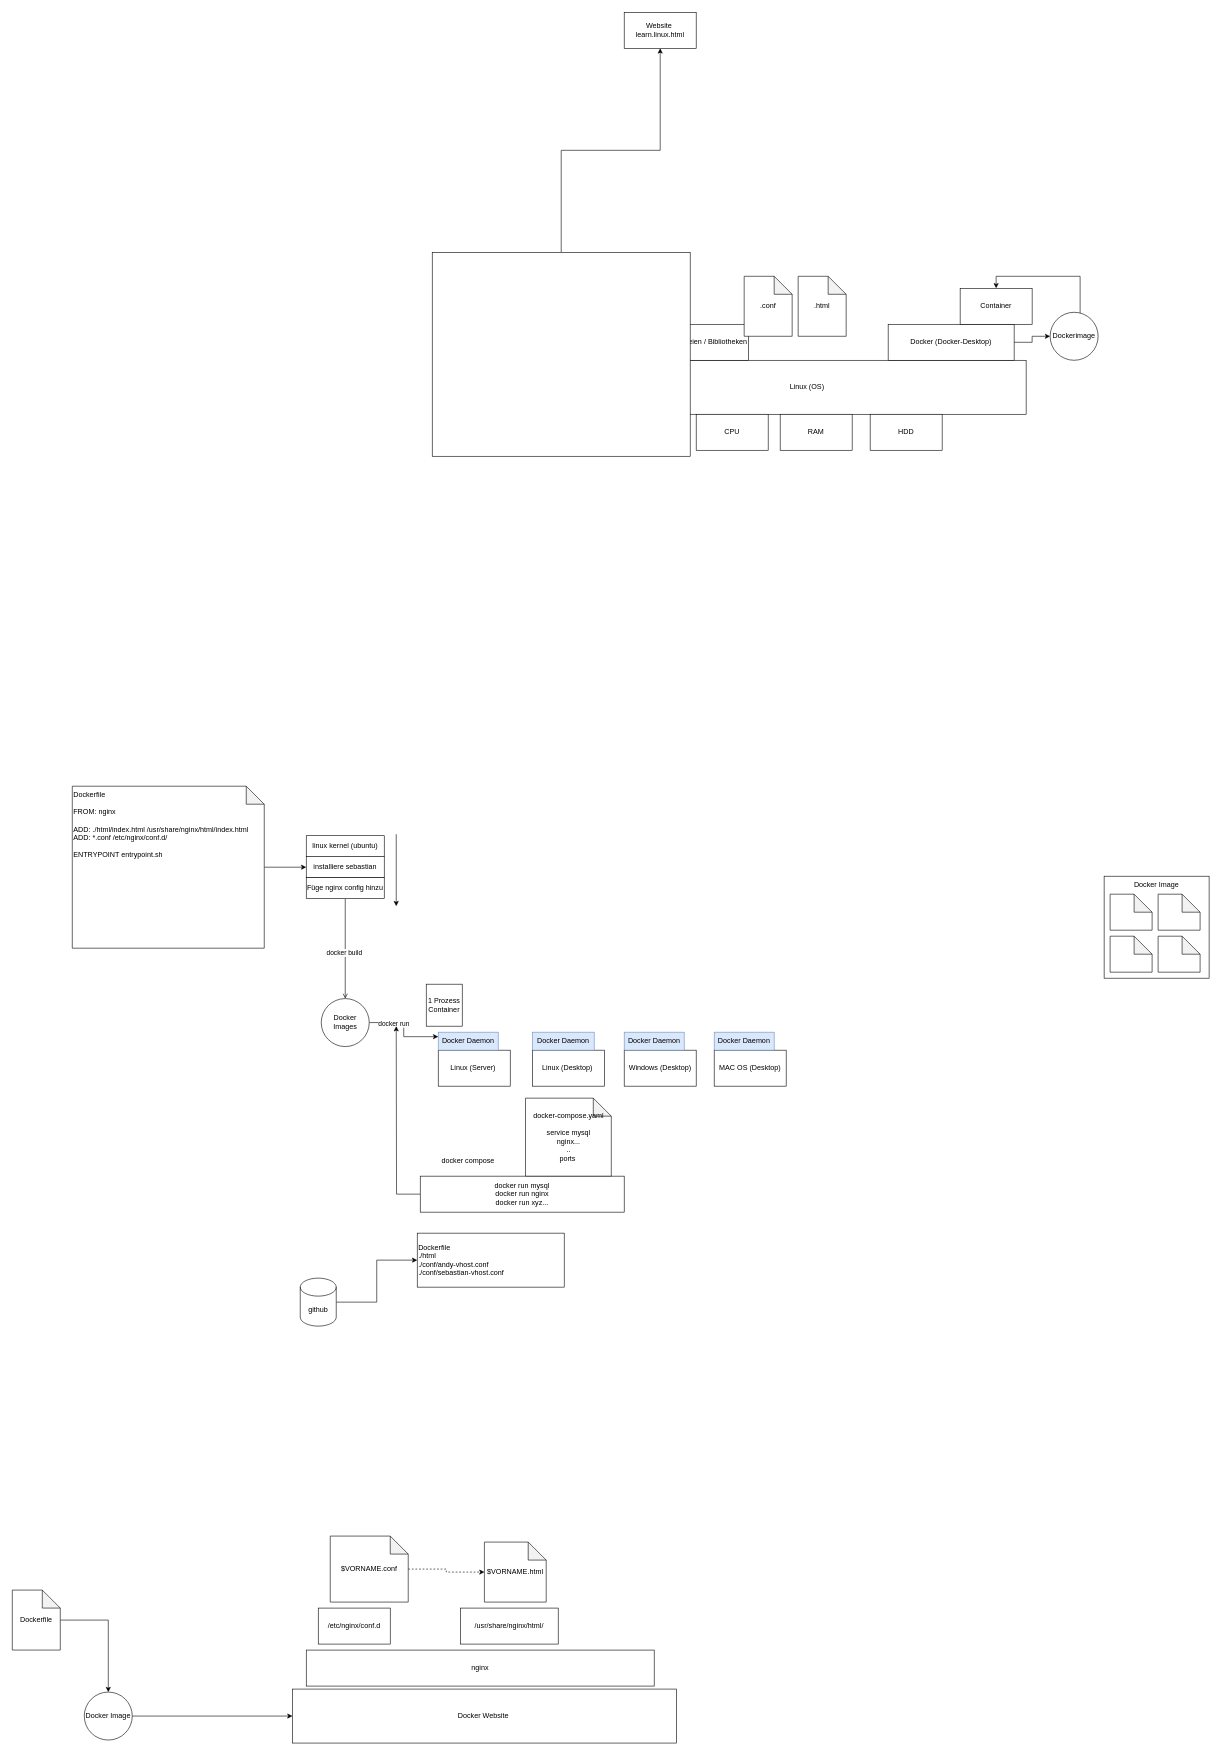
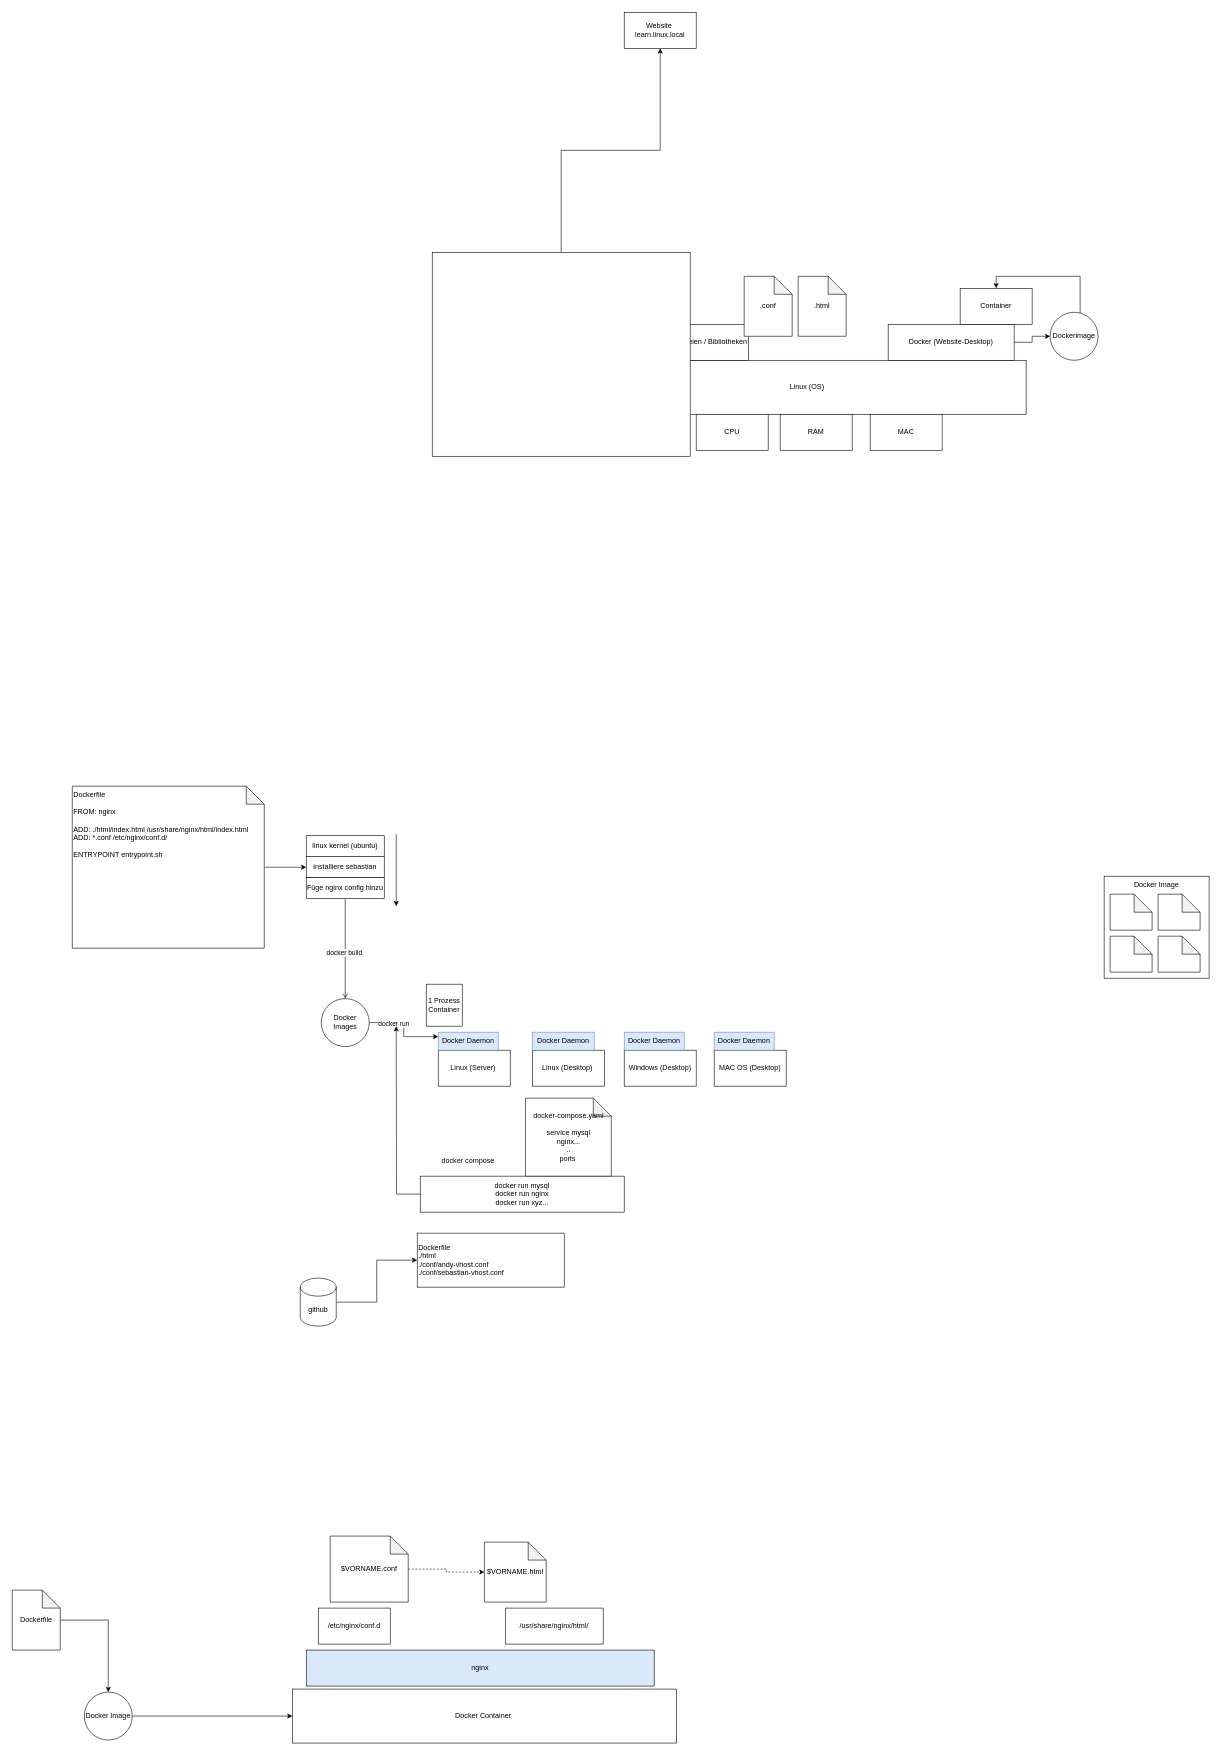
node "Website learn.linux.html": label "Website learn.linux.html" -> "Website learn.linux.local"
node "Docker (Docker-Desktop)": label "Docker (Docker-Desktop)" -> "Docker (Website-Desktop)"
node "HDD": label "HDD" -> "MAC"
node "/usr/share/nginx/html/": moved (509, 1626) -> (554, 1626)
node "nginx": fillcolor #ffffff -> #dae8fc
node "Docker Website": label "Docker Website" -> "Docker Container"
